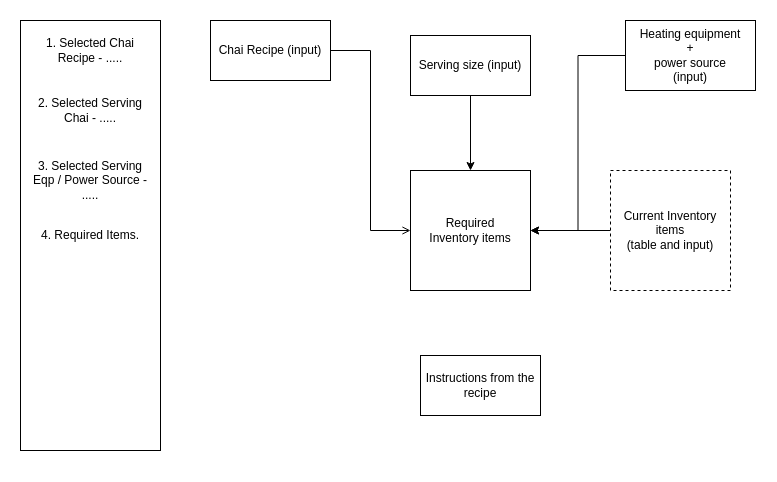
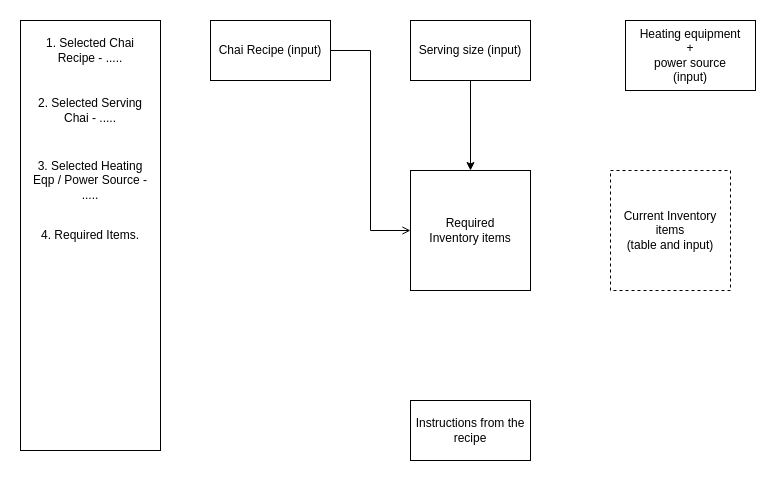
node "Serving size (input)": moved (471, 66) -> (471, 51)
edge "Heating equipment + power source (input)" -> "Required Inventory items": removed
node "3. Selected Serving Eqp / Power Source - .....": label "3. Selected Serving Eqp / Power Source - ....." -> "3. Selected Heating Eqp / Power Source - ....."
edge "Current Inventory items (table and input)" -> "Required Inventory items": removed
node "Instructions from the recipe": moved (481, 386) -> (471, 431)
